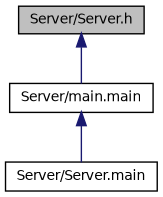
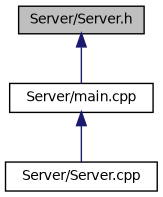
node "Server/main.main": label "Server/main.main" -> "Server/main.cpp"
node "Server/Server.main": label "Server/Server.main" -> "Server/Server.cpp"
